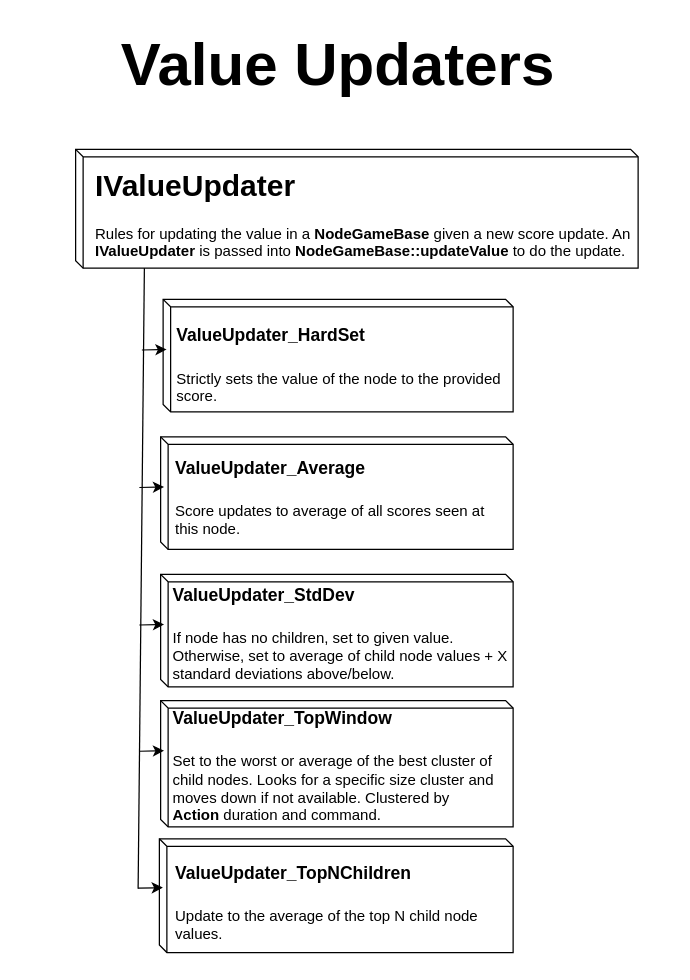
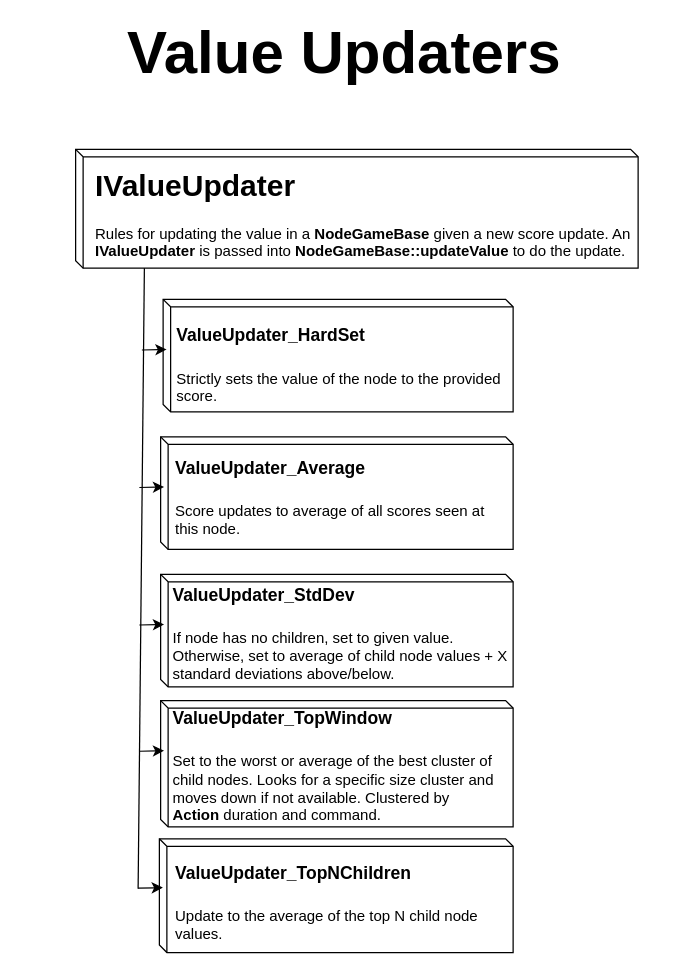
node "Value Updaters": moved (338, 64) -> (344, 51)
